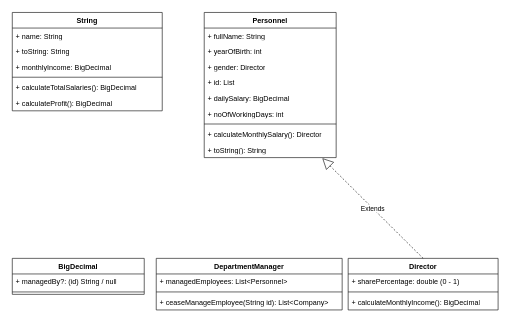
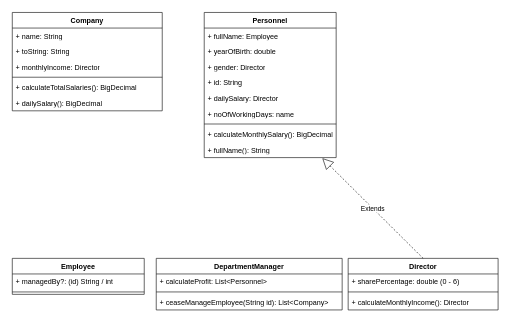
node "String": label "String" -> "Company"
node "+ fullName: String": label "+ fullName: String" -> "+ fullName: Employee"
node "+ yearOfBirth: int": label "+ yearOfBirth: int" -> "+ yearOfBirth: double"
node "+ monthlyIncome: BigDecimal": label "+ monthlyIncome: BigDecimal" -> "+ monthlyIncome: Director"
node "+ id: List": label "+ id: List" -> "+ id: String"
node "+ dailySalary: BigDecimal": label "+ dailySalary: BigDecimal" -> "+ dailySalary: Director"
node "+ calculateProfit(): BigDecimal": label "+ calculateProfit(): BigDecimal" -> "+ dailySalary(): BigDecimal"
node "+ noOfWorkingDays: int": label "+ noOfWorkingDays: int" -> "+ noOfWorkingDays: name"
node "+ calculateMonthlySalary(): Director": label "+ calculateMonthlySalary(): Director" -> "+ calculateMonthlySalary(): BigDecimal"
node "+ toString(): String": label "+ toString(): String" -> "+ fullName(): String"
node "BigDecimal": label "BigDecimal" -> "Employee"
node "+ managedBy?: (id) String / null": label "+ managedBy?: (id) String / null" -> "+ managedBy?: (id) String / int"
node "+ managedEmployees: List<Personnel>": label "+ managedEmployees: List<Personnel>" -> "+ calculateProfit: List<Personnel>"
node "+ sharePercentage: double (0 - 1)": label "+ sharePercentage: double (0 - 1)" -> "+ sharePercentage: double (0 - 6)"
node "+ calculateMonthlyIncome(): BigDecimal": label "+ calculateMonthlyIncome(): BigDecimal" -> "+ calculateMonthlyIncome(): Director"
